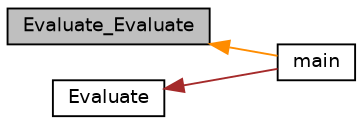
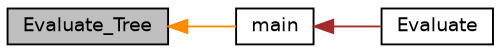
node "Evaluate_Evaluate": label "Evaluate_Evaluate" -> "Evaluate_Tree"
edge "main" -> "Evaluate": reversed
